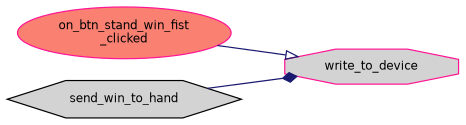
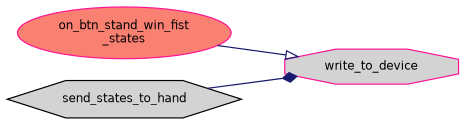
node "on_btn_stand_win_fist _clicked": label "on_btn_stand_win_fist _clicked" -> "on_btn_stand_win_fist _states"
node "send_win_to_hand": label "send_win_to_hand" -> "send_states_to_hand"
